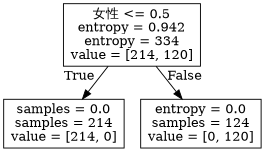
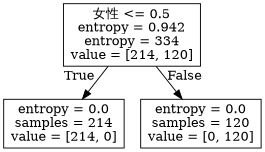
node "samples = 0.0 samples = 214 value = [214, 0]": label "samples = 0.0 samples = 214 value = [214, 0]" -> "entropy = 0.0 samples = 214 value = [214, 0]"
node "entropy = 0.0 samples = 124 value = [0, 120]": label "entropy = 0.0 samples = 124 value = [0, 120]" -> "entropy = 0.0 samples = 120 value = [0, 120]"
